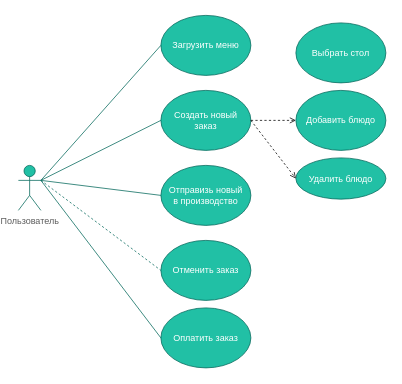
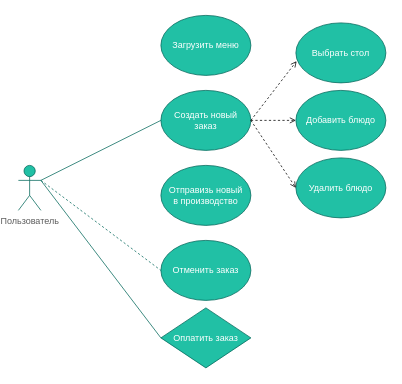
edge "Создать новый заказ" -> "Выбрать стол": added
edge "Загрузить меню" -- "Пользователь": removed
node "Удалить блюдо": size 90x41 -> 90x60
edge "Пользователь" -- "Отправизь новый в производство": removed
node "Оплатить заказ": shape ellipse -> diamond
